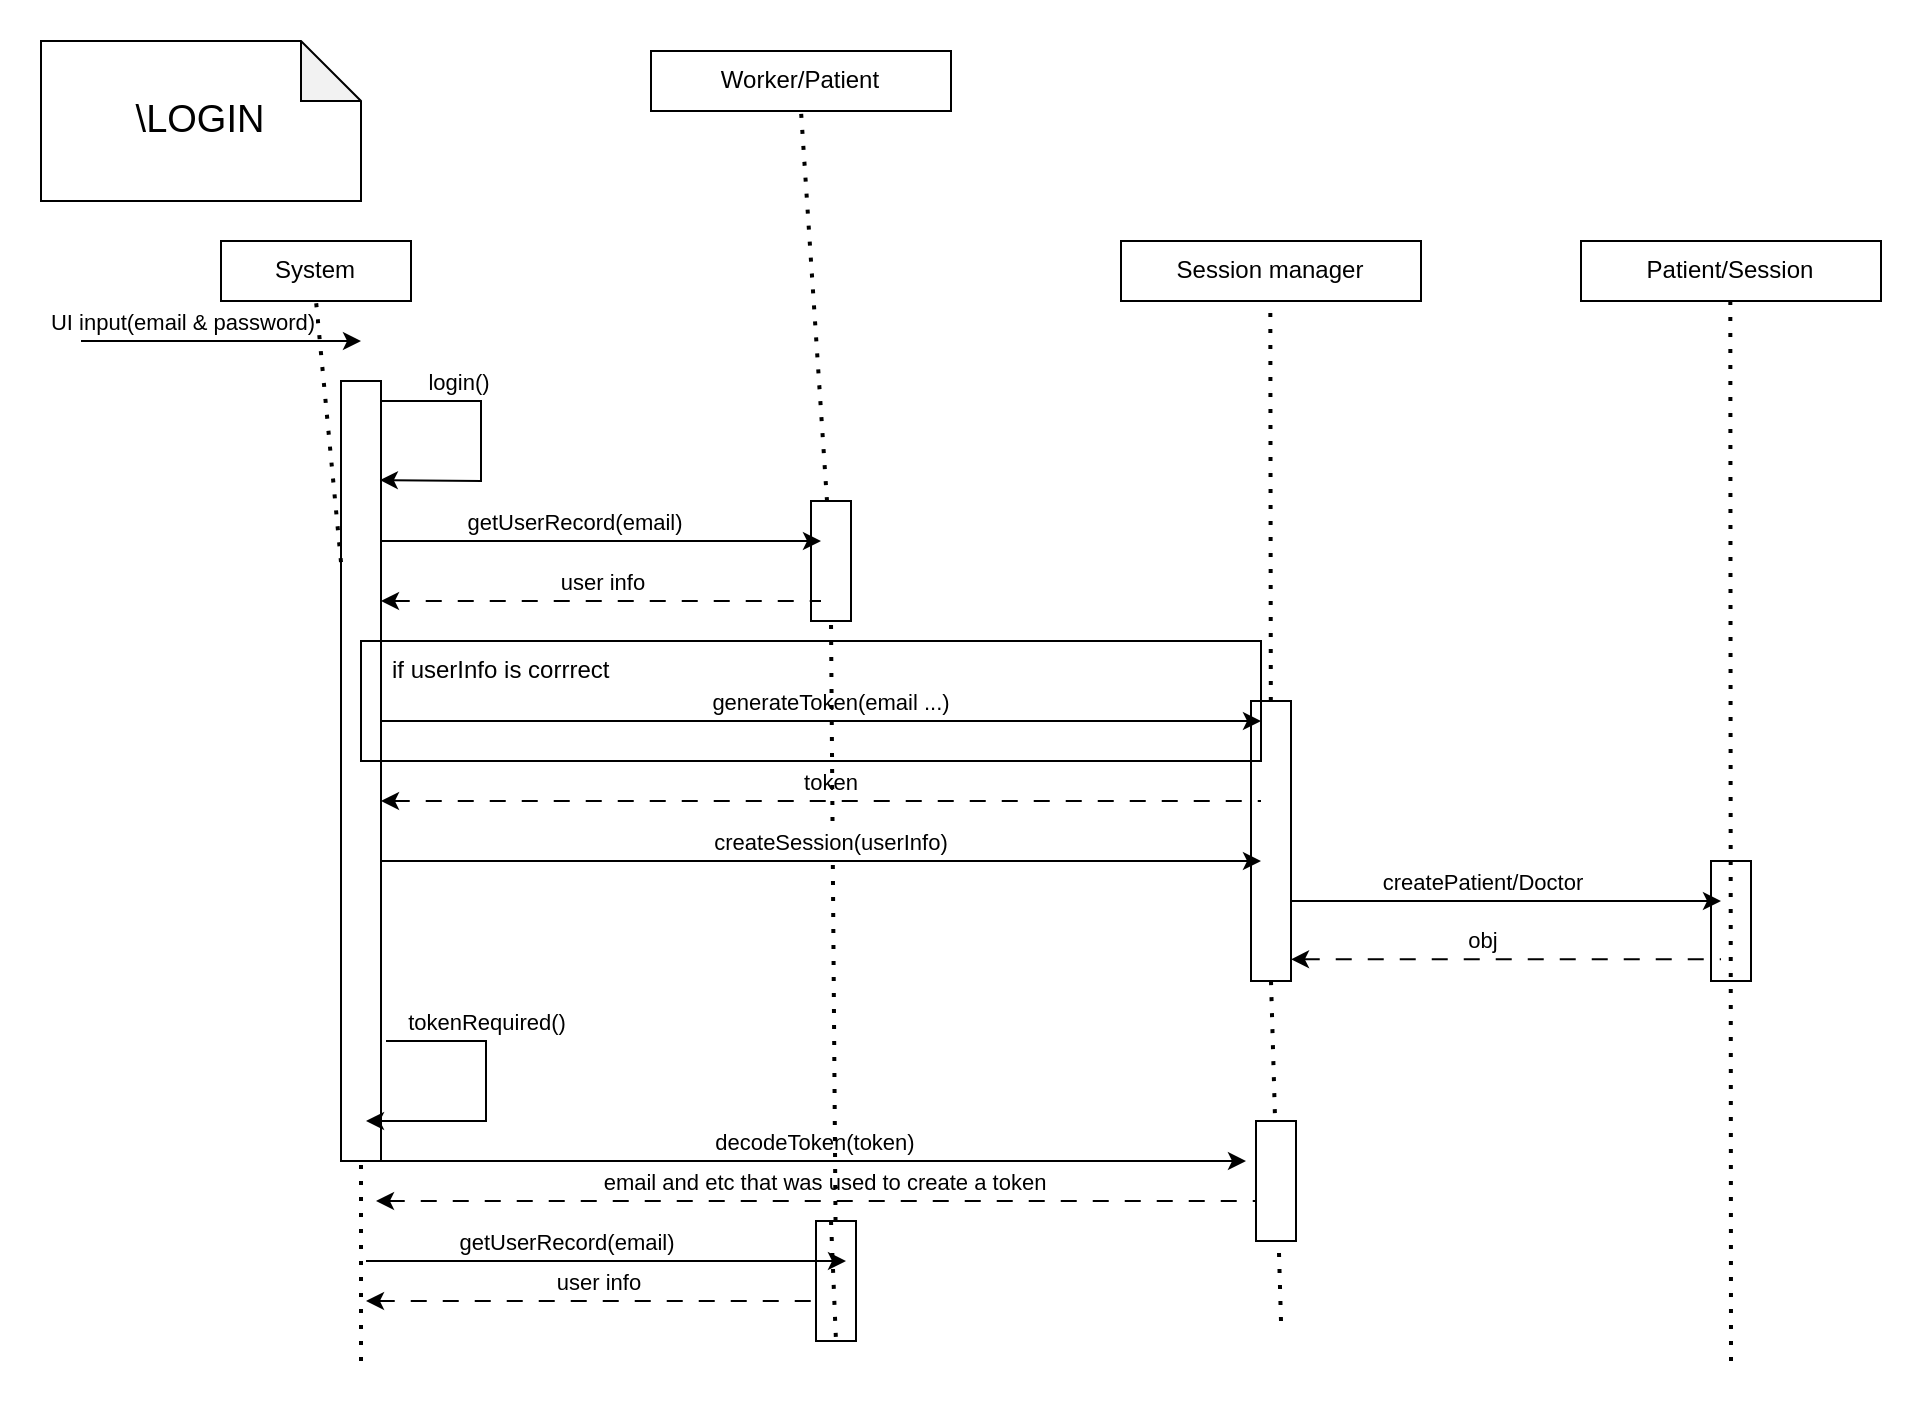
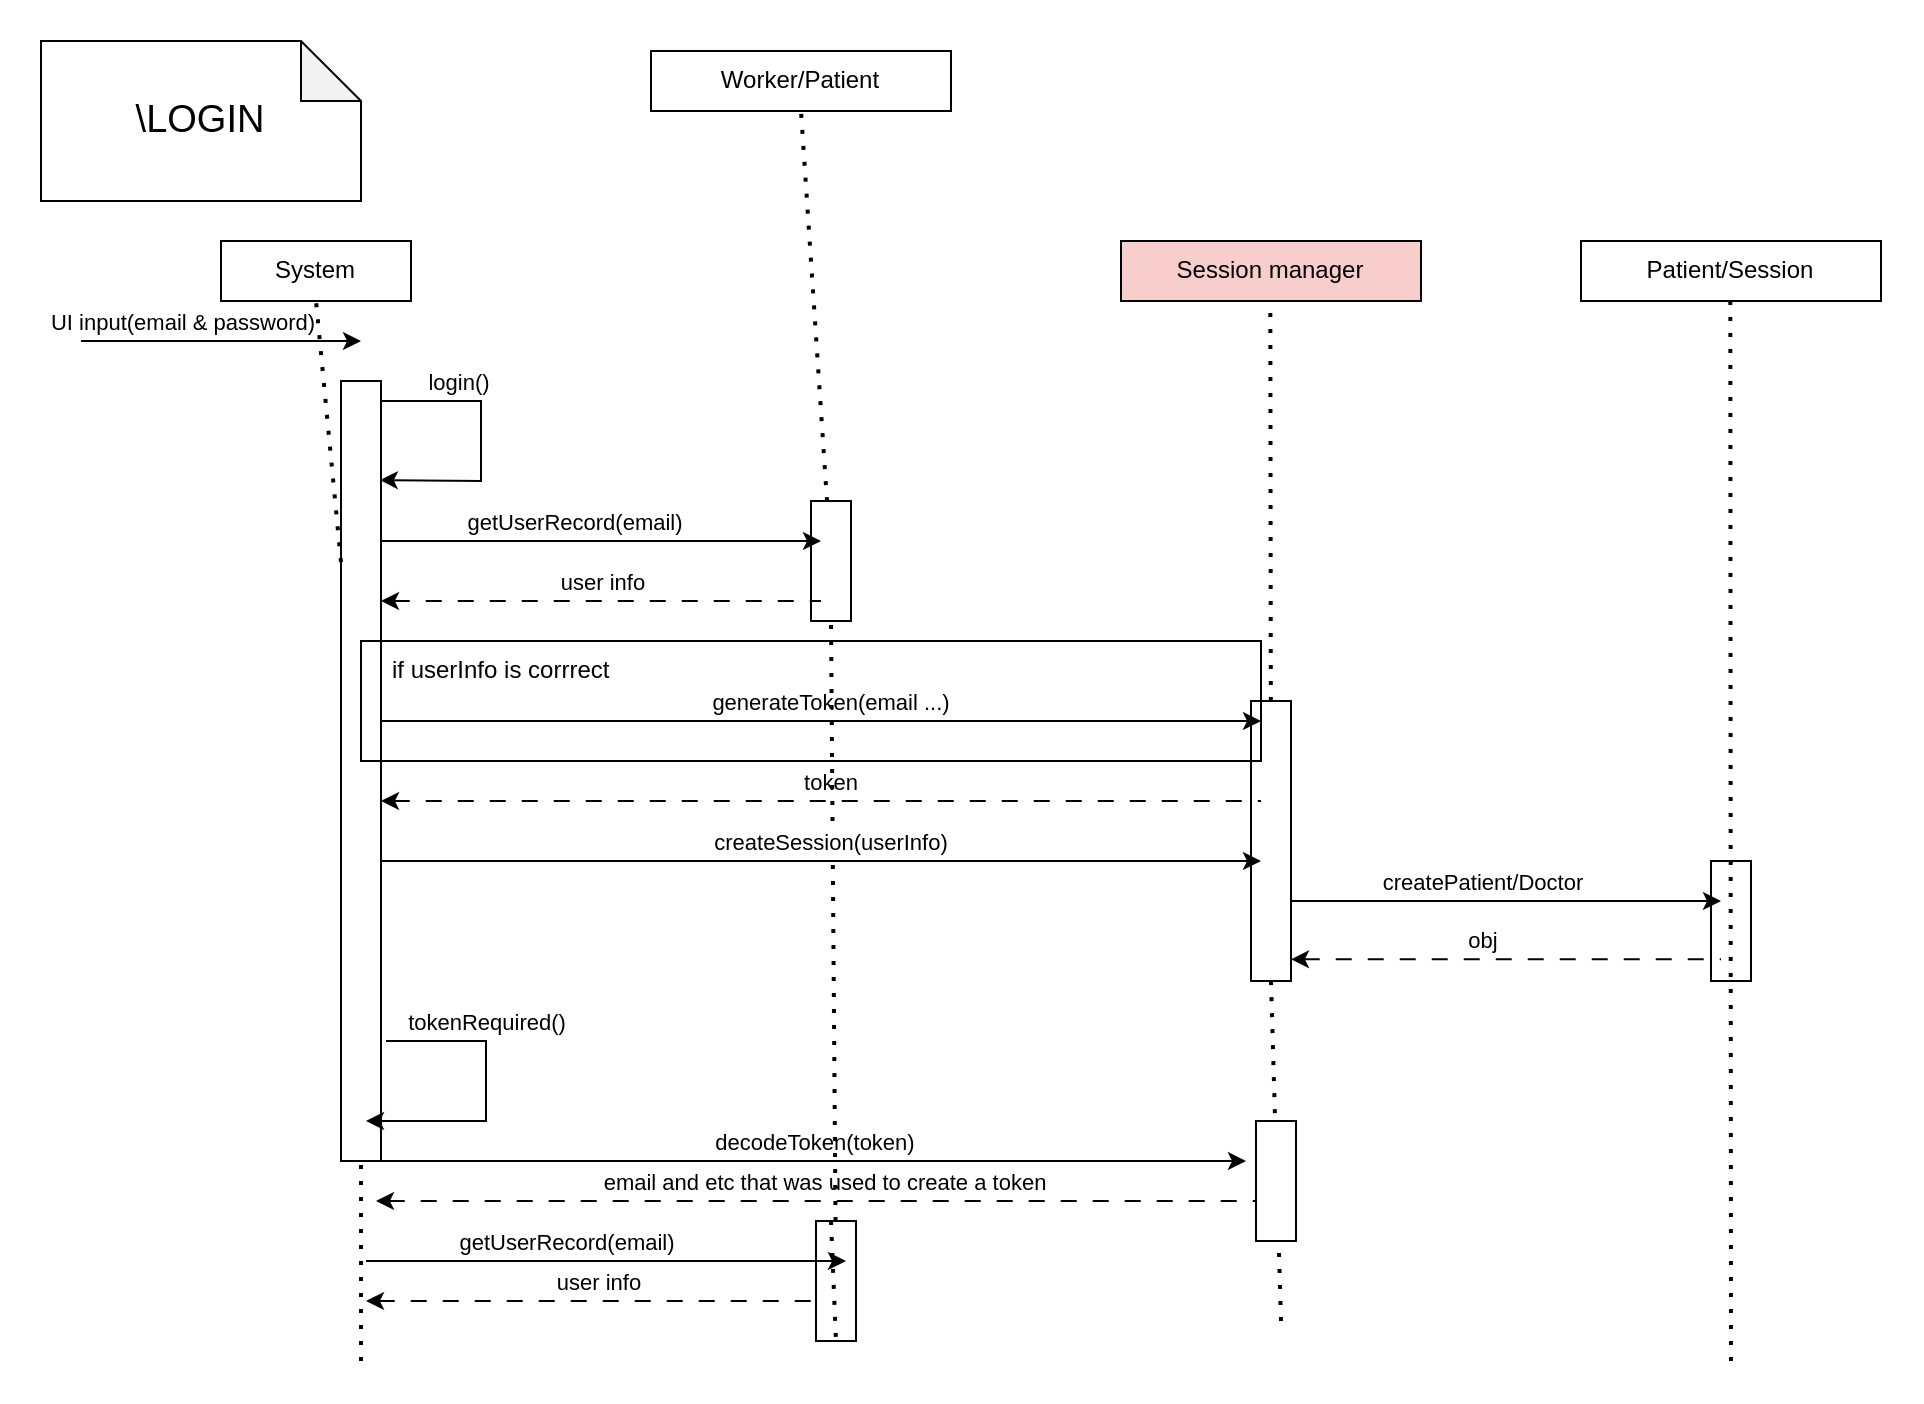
node "Session manager": fillcolor #ffffff -> #f8cecc
